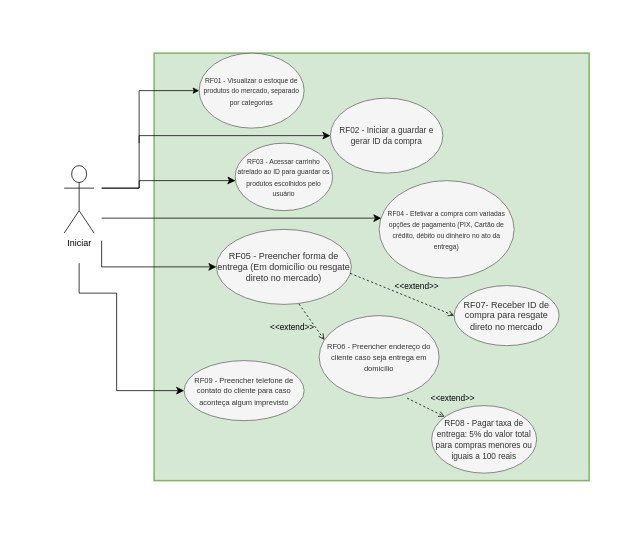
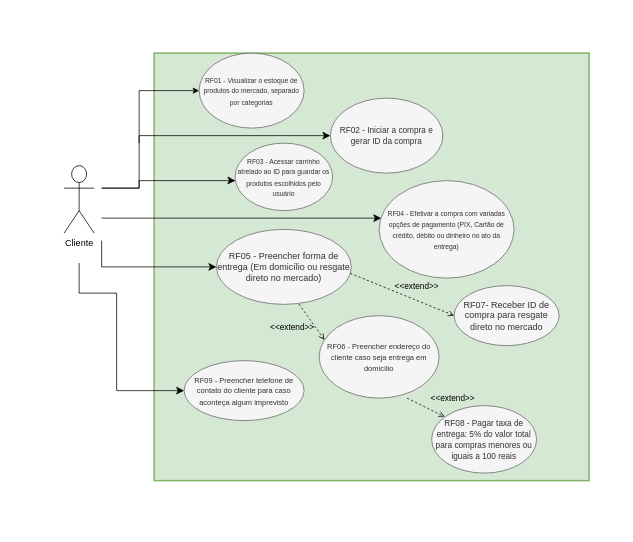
node "RF02 - Iniciar a guardar e gerar ID da compra": label "RF02 - Iniciar a guardar e gerar ID da compra" -> "RF02 - Iniciar a compra e gerar ID da compra"
node "Iniciar": label "Iniciar" -> "Cliente"
